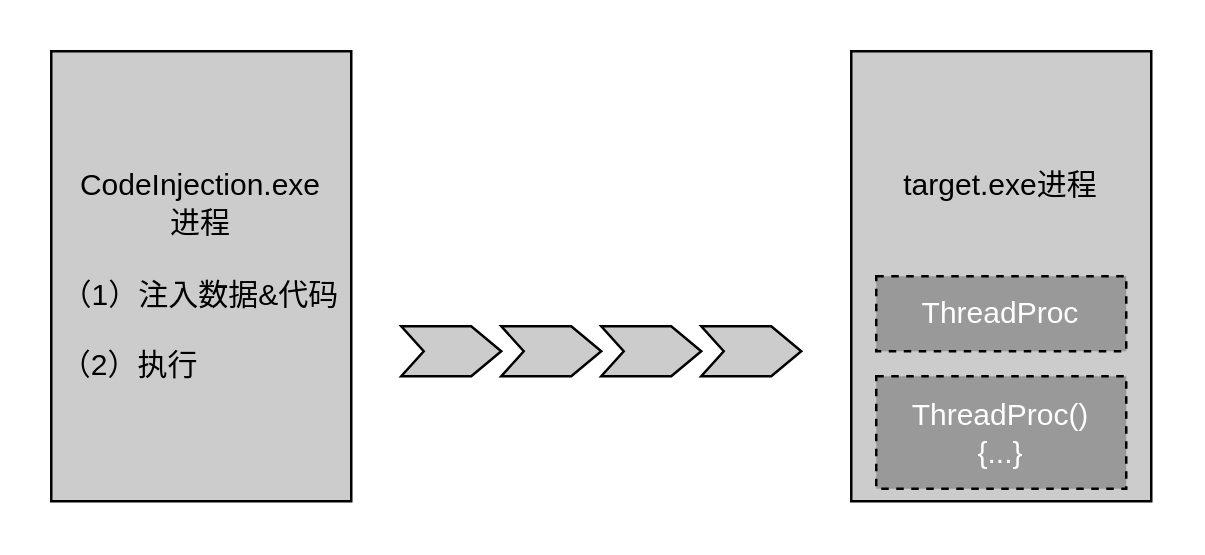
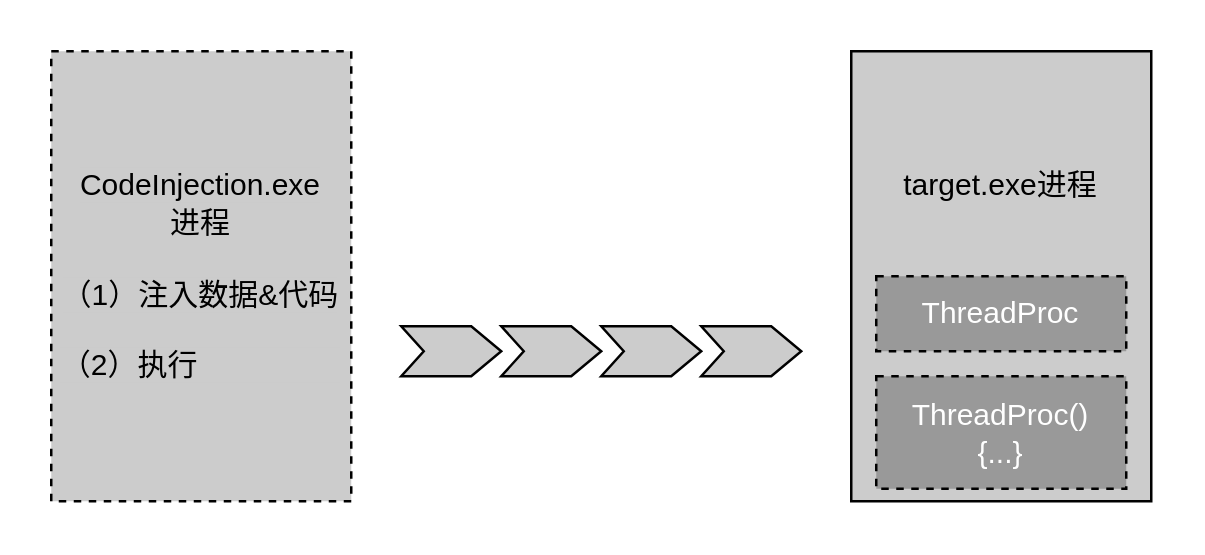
node "CodeInjection.exe 进程 （1）注入数据&代码 （2）执行": style solid -> dashed
